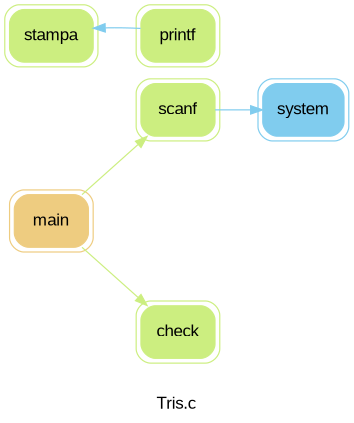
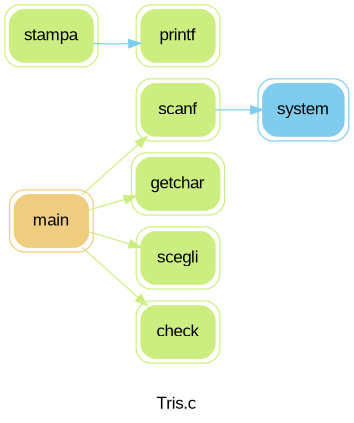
edge "printf" -> "stampa": reversed
node "getchar": added
node "scegli": added
